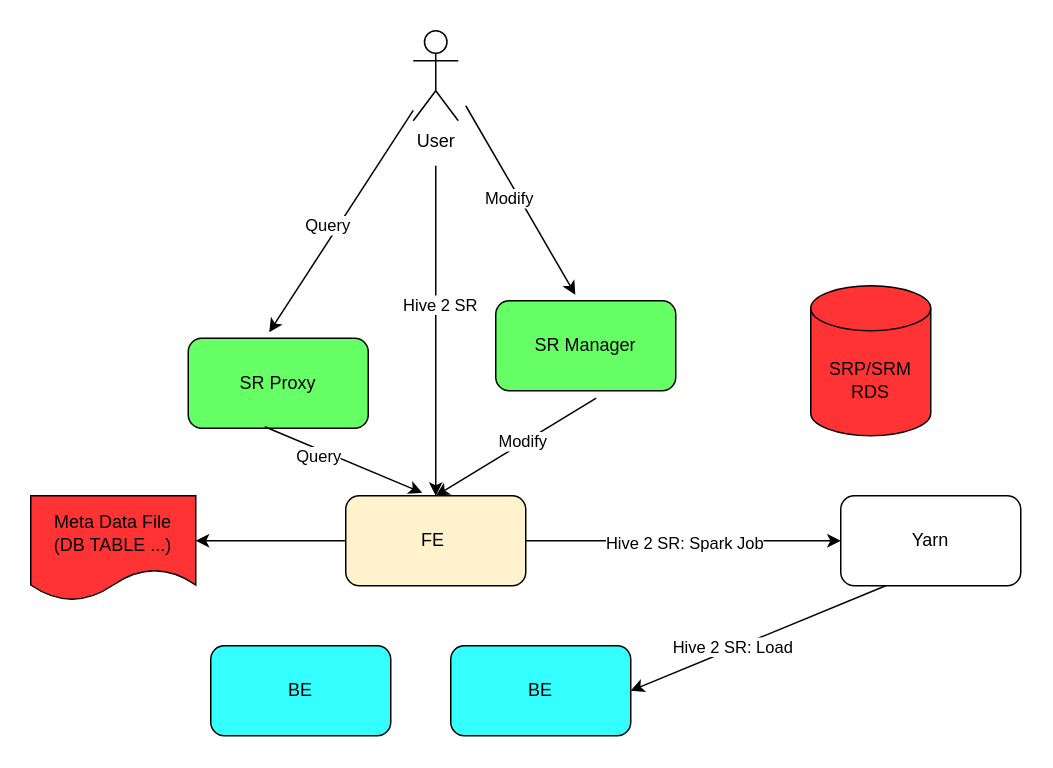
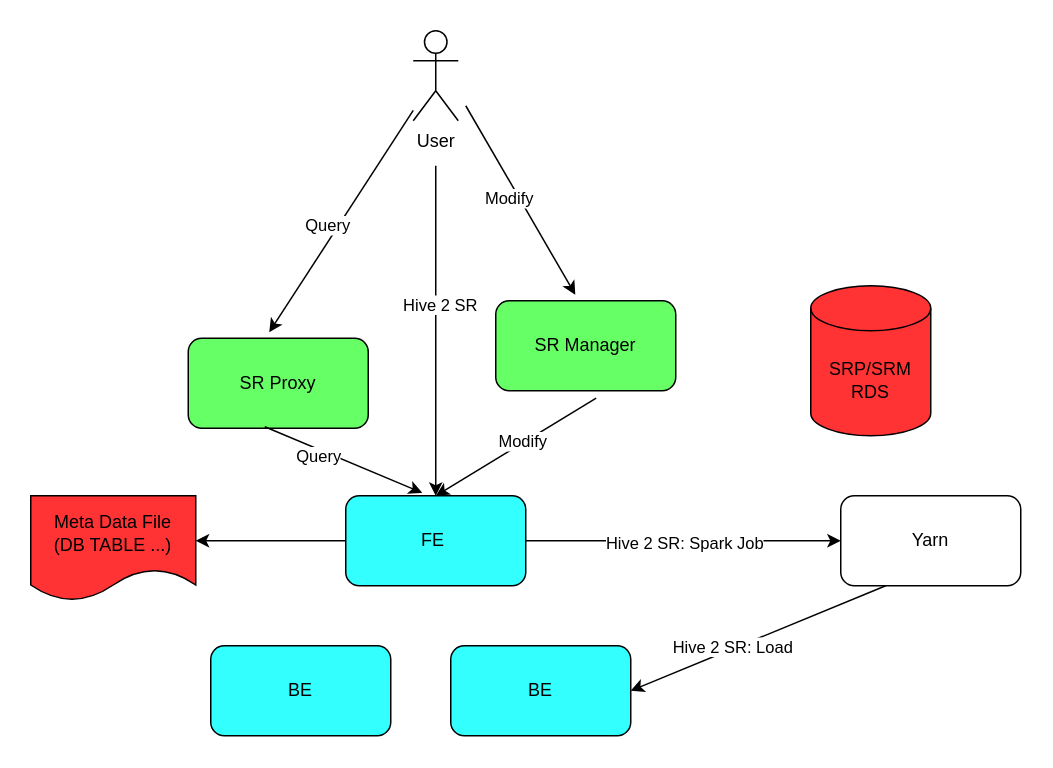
node "FE": fillcolor #fff2cc -> #33ffff
